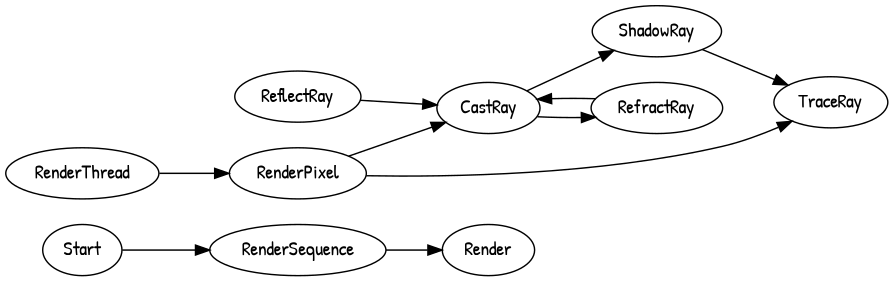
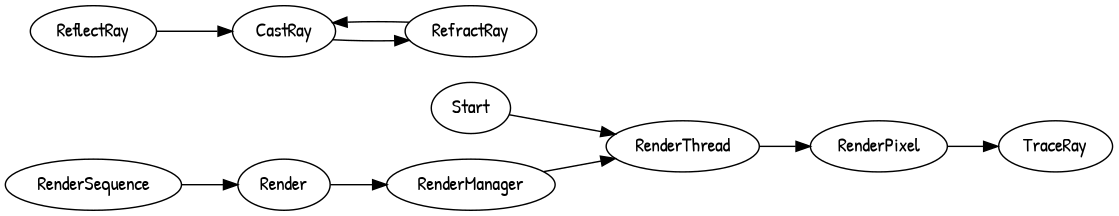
node "ShadowRay": removed
edge "RenderPixel" -> "CastRay": removed
node "RenderManager": added
edge "Start" -> "RenderSequence": now "Start" -> "RenderThread"
